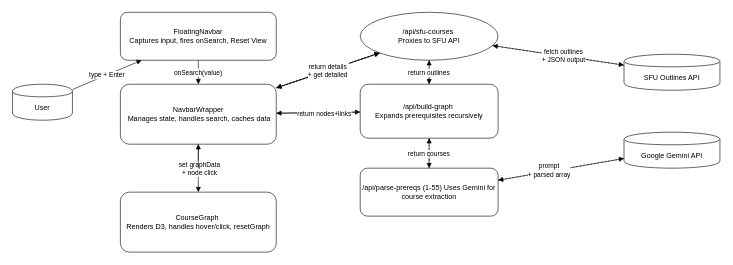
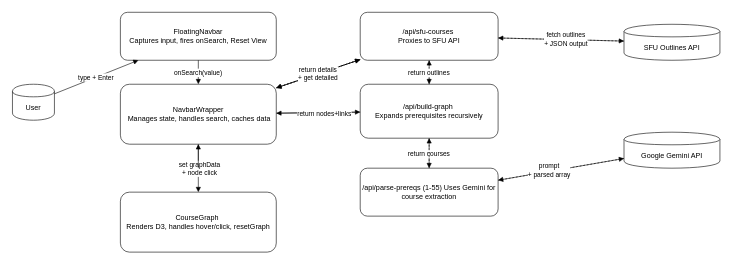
node "/api/sfu-courses Proxies to SFU API": shape ellipse -> rounded rectangle
node "SFU Outlines API": moved (672, 72) -> (672, 42)
node "User": size 60x36 -> 42x36
